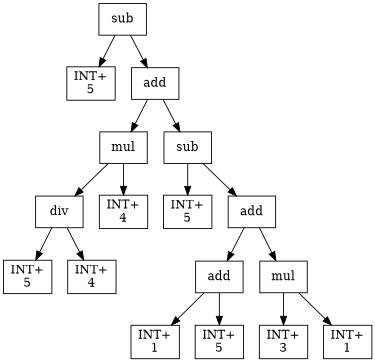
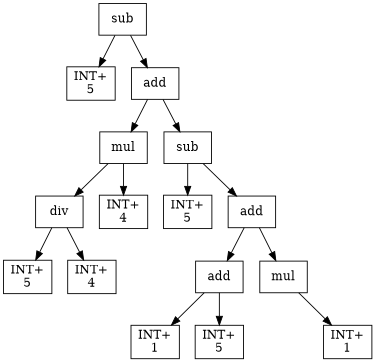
node "INT+ 3": removed
